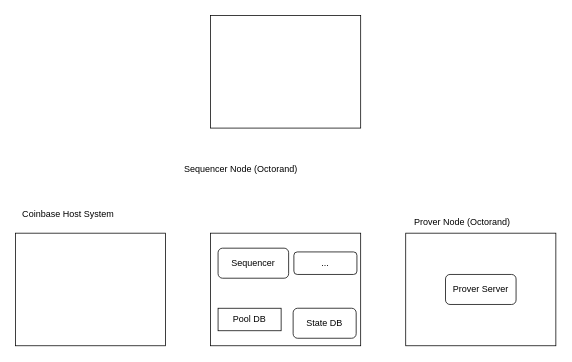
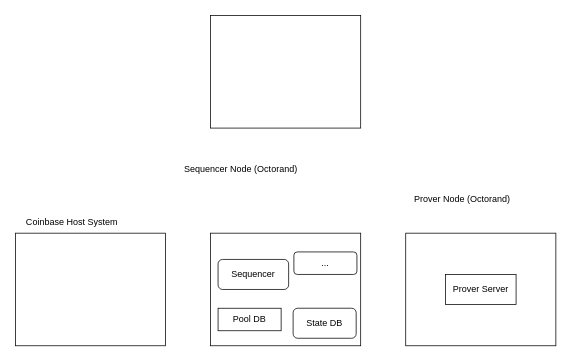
node "Coinbase Host System": moved (68, 214) -> (72, 222)
node "Prover Node (Octorand)": moved (462, 222) -> (462, 199)
node "Sequencer": moved (253, 263) -> (253, 274)
node "Prover Server": shape rounded rectangle -> rectangle
